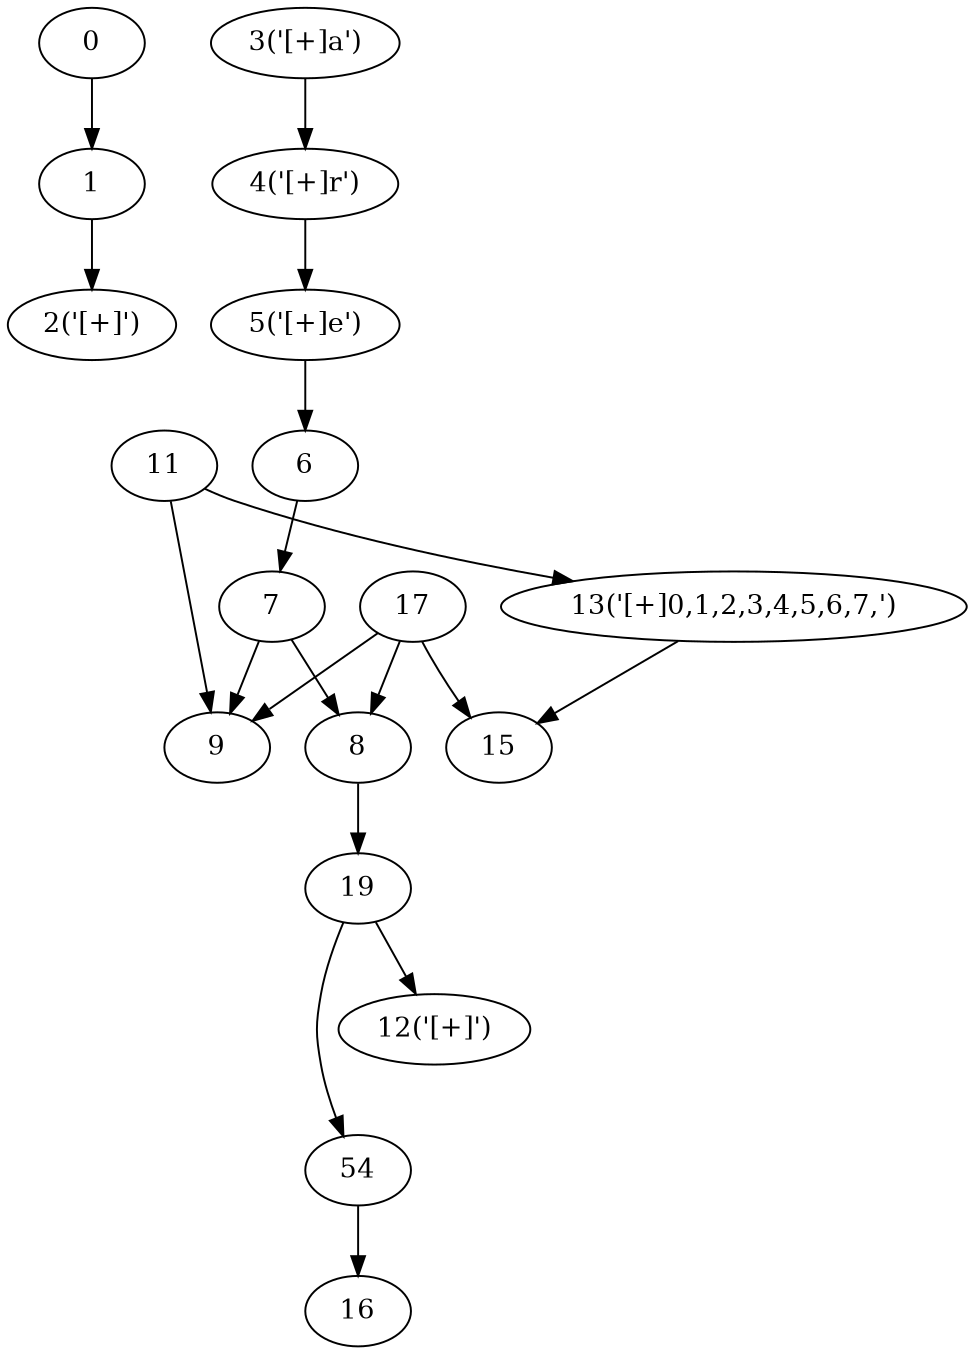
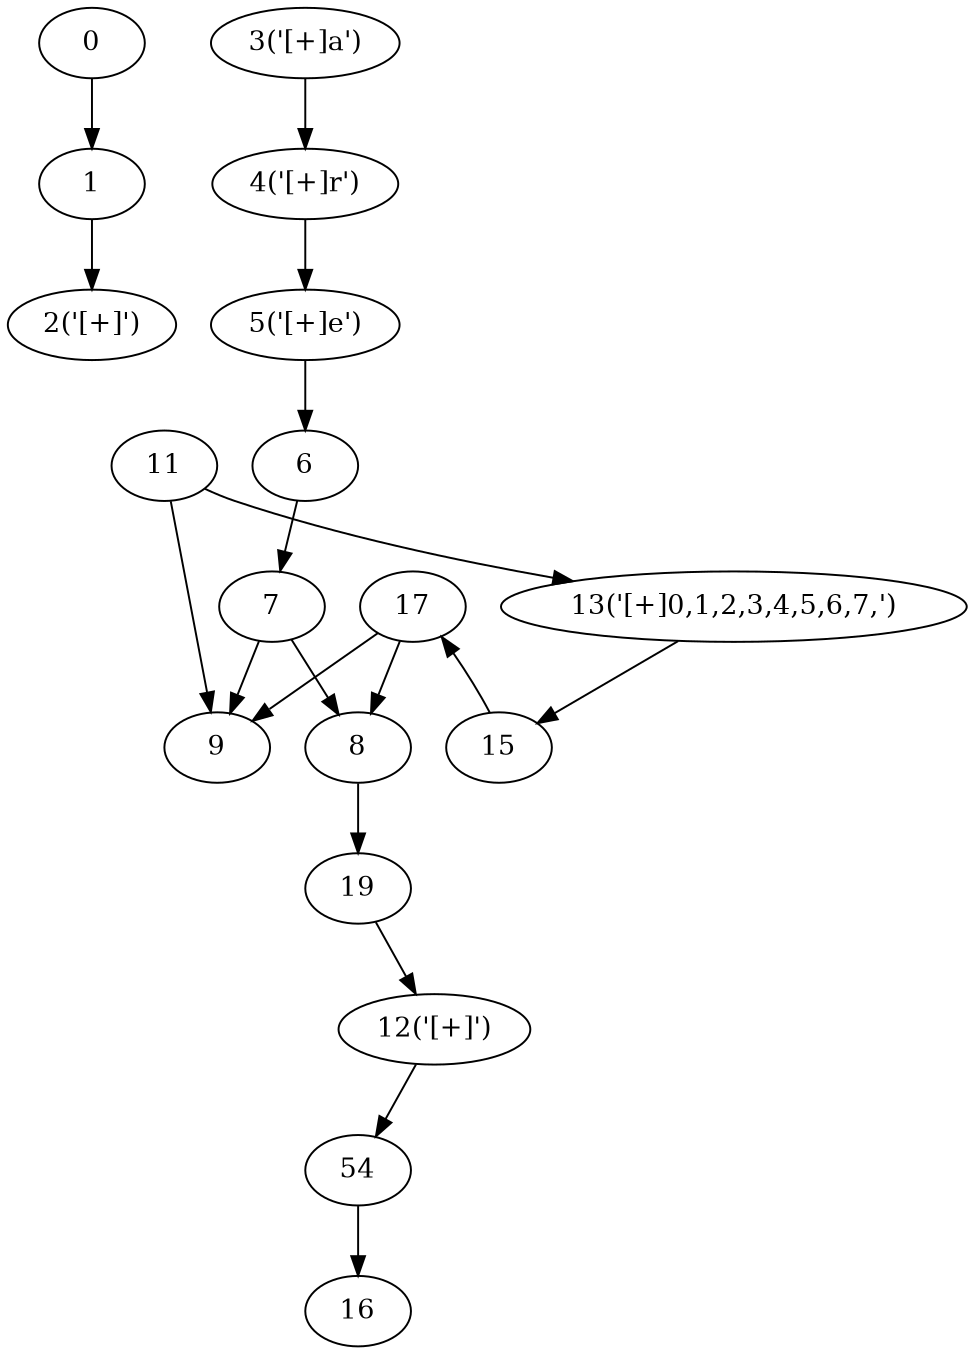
edge "17" -> "15": reversed
edge "19" -> "54": now "12('[+]')" -> "54"
